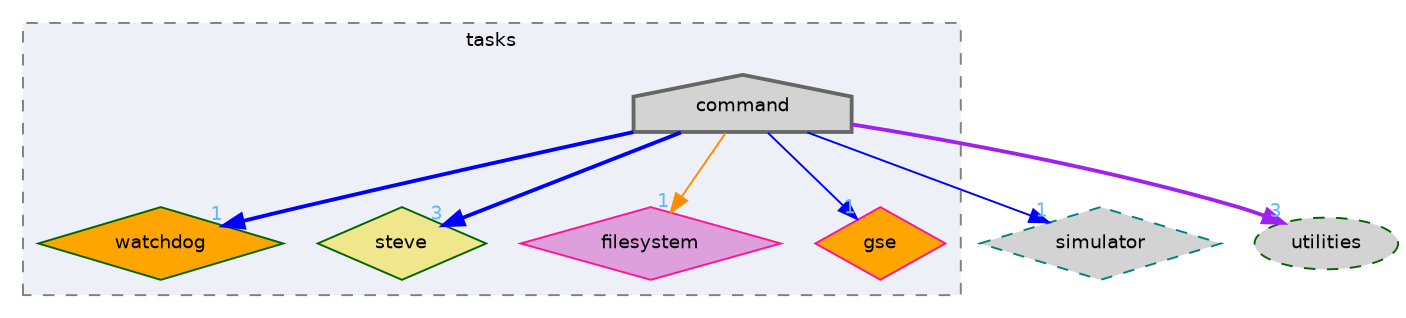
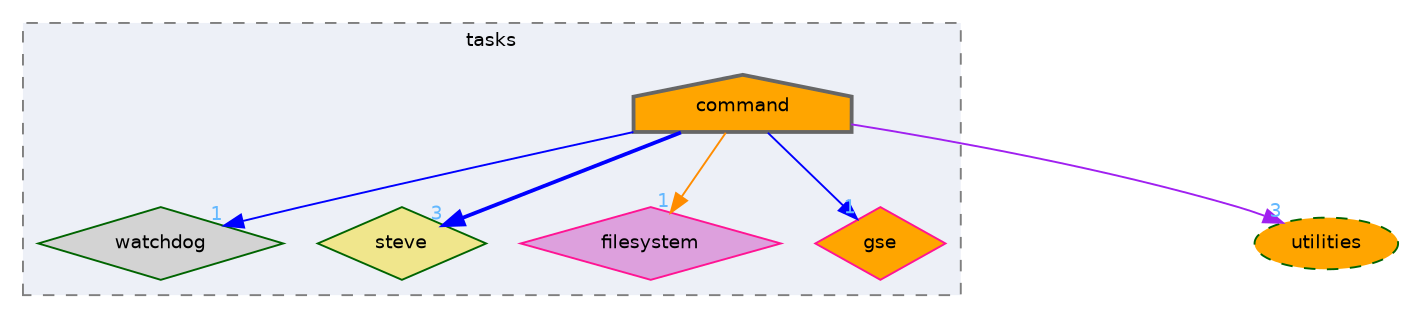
node "command": fillcolor lightgrey -> orange
edge "command" -> "utilities": style bold -> solid
edge "command" -> "watchdog": style bold -> solid
node "watchdog": fillcolor orange -> lightgrey
node "simulator": removed
node "utilities": fillcolor lightgrey -> orange
